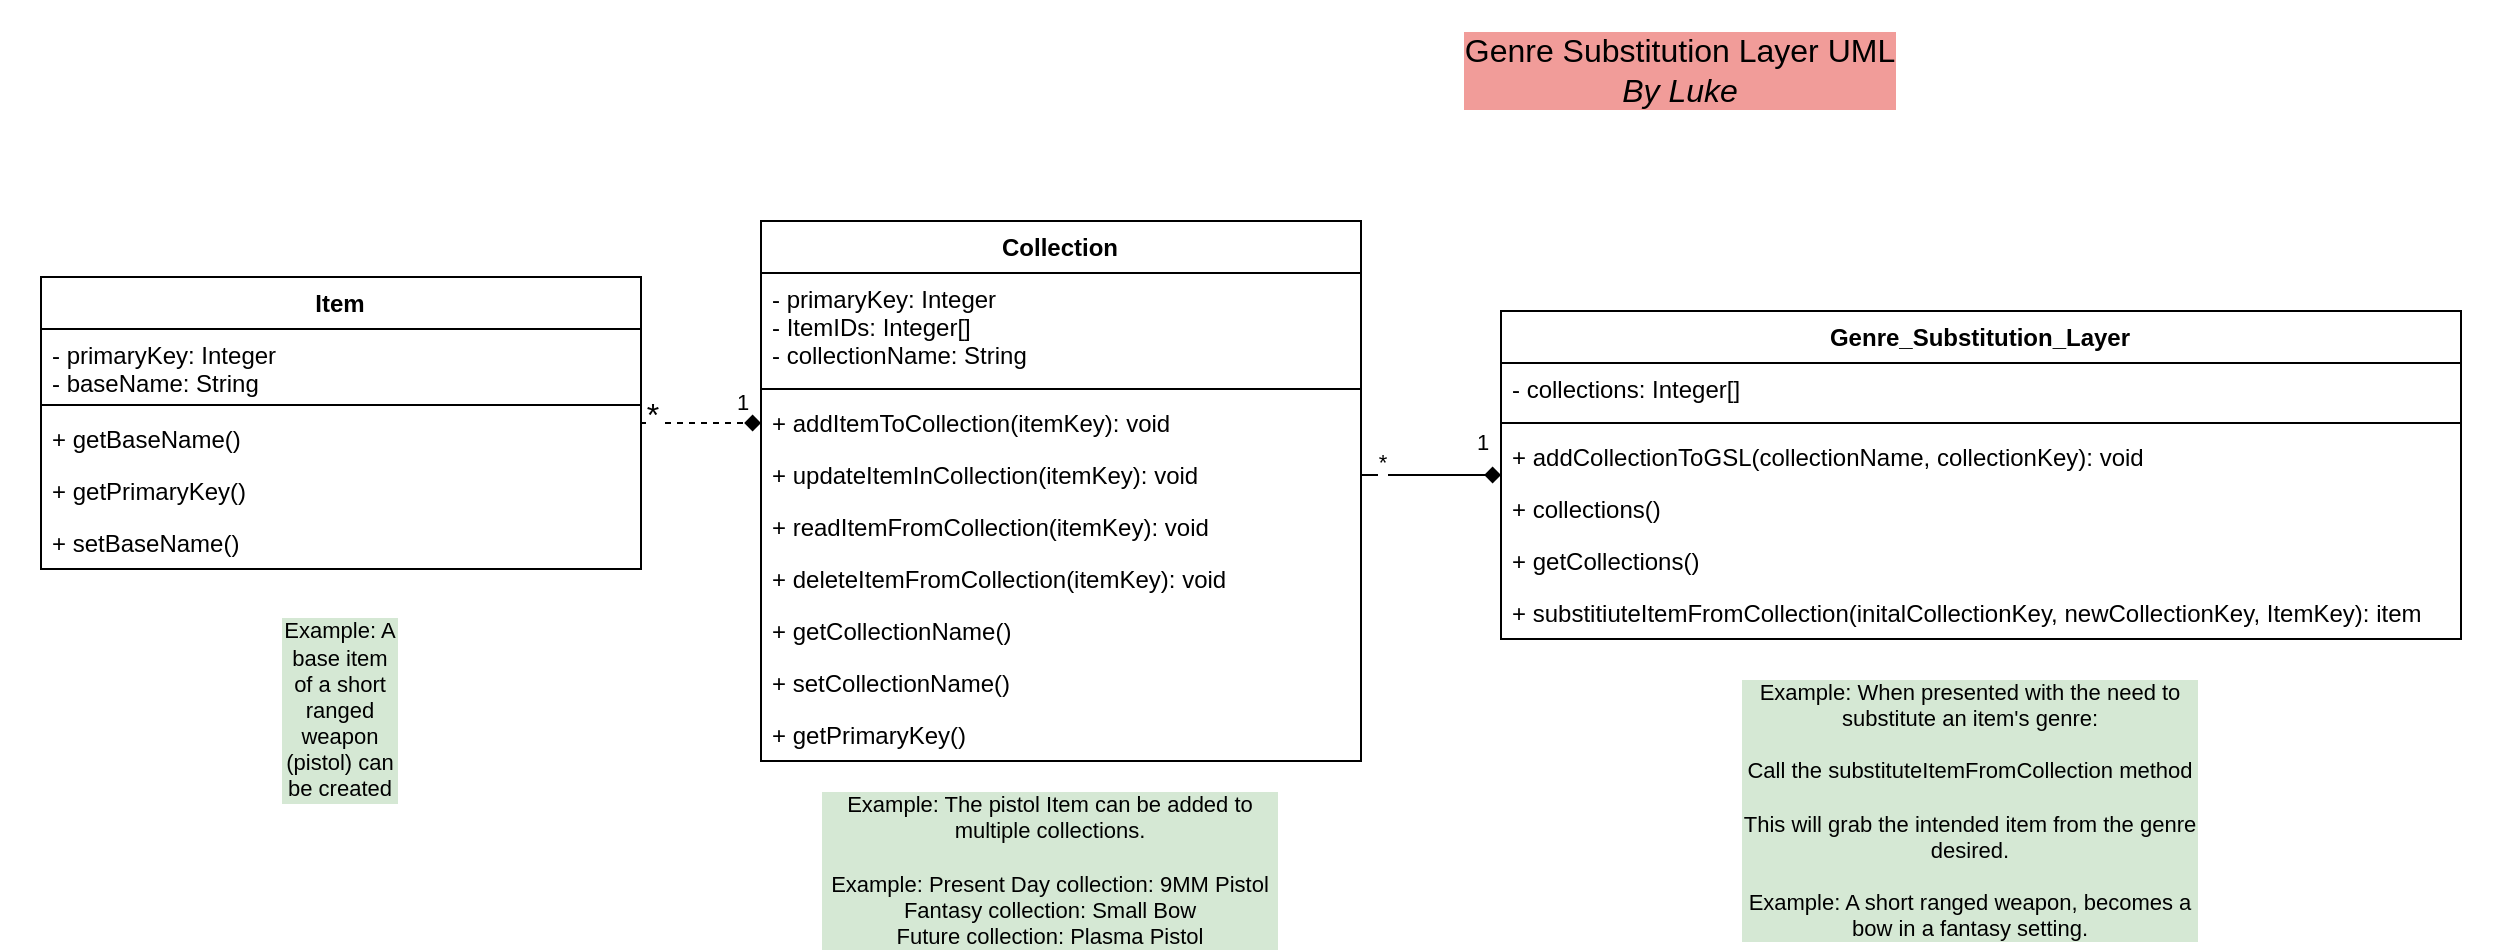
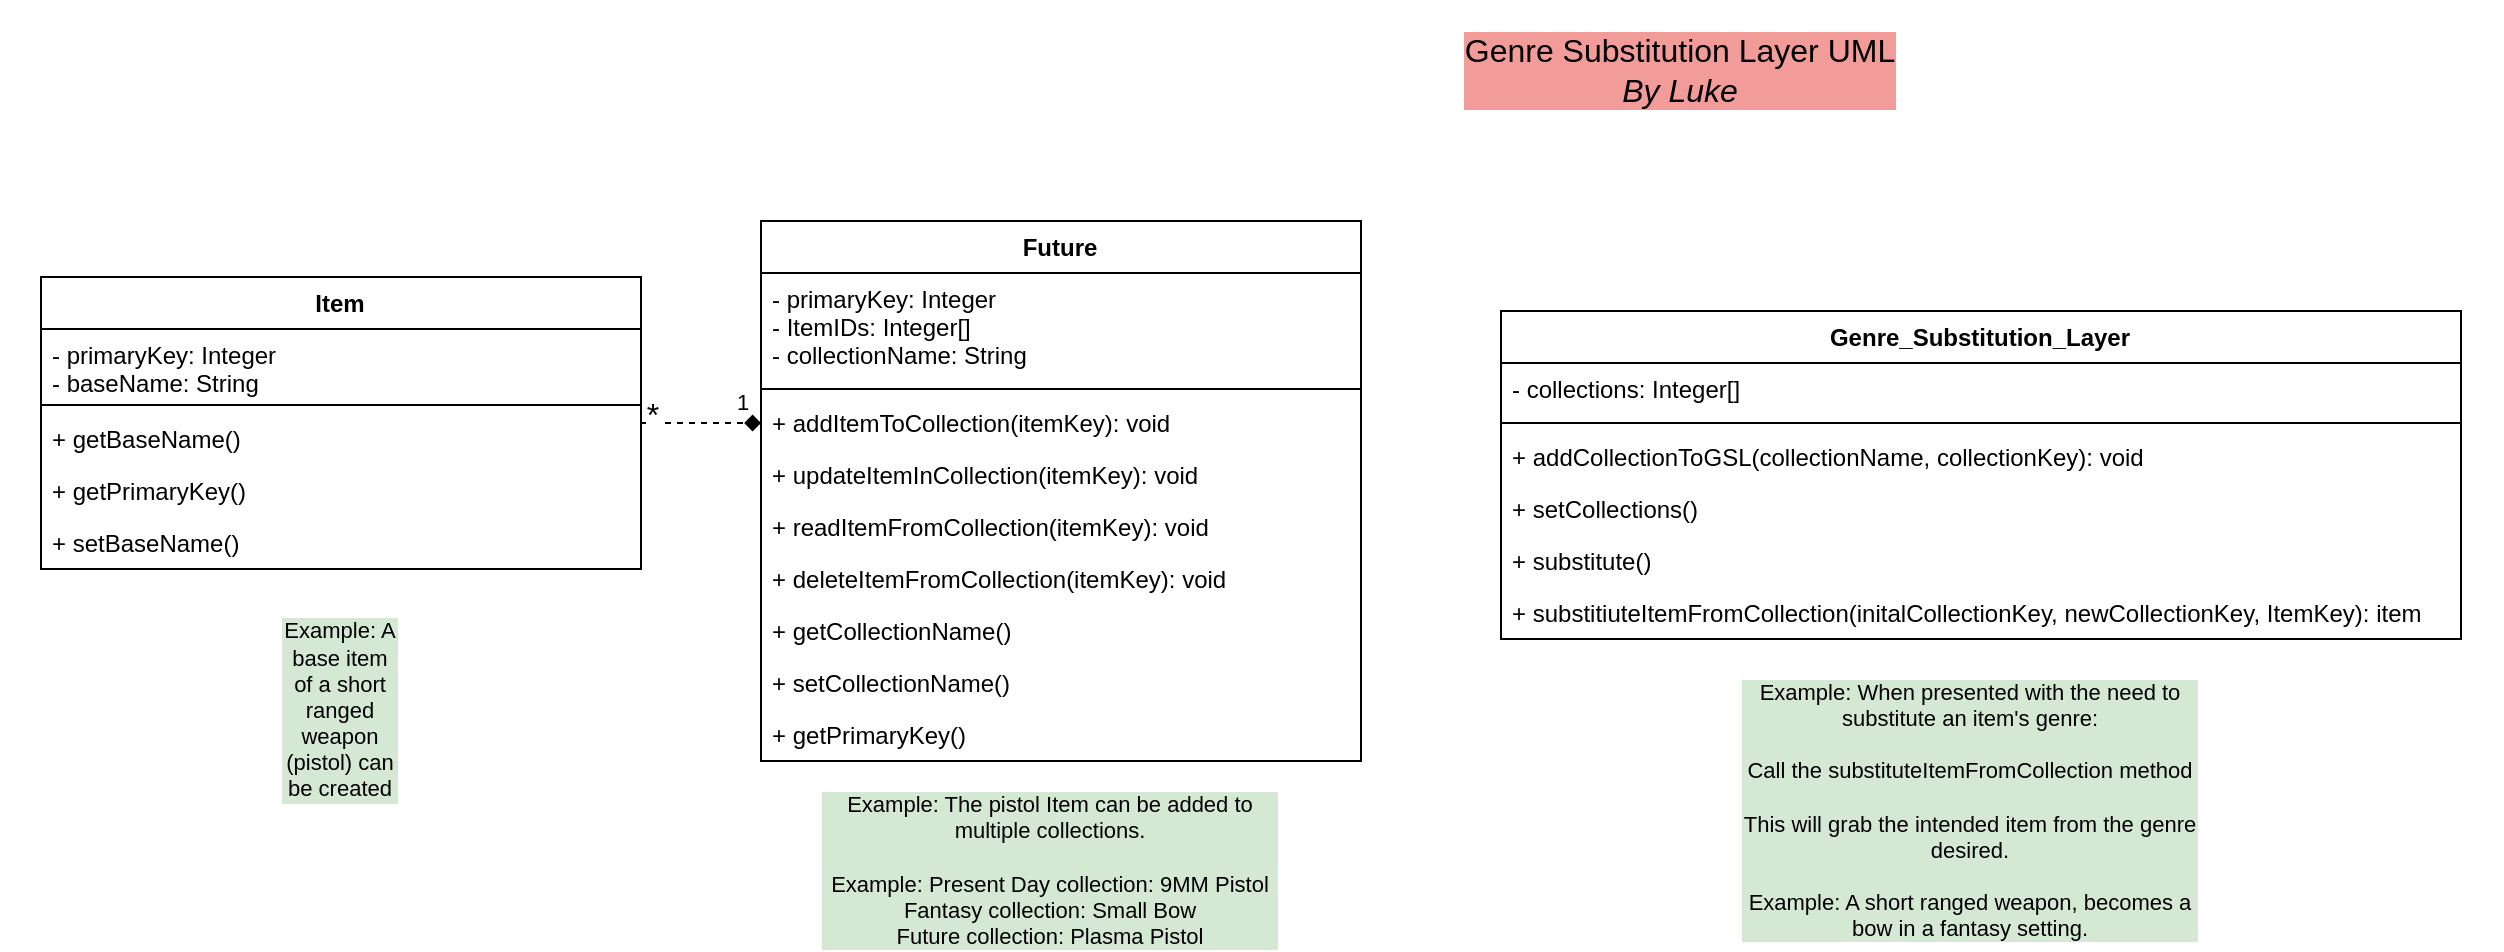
node "Collection": label "Collection" -> "Future"
edge "+ updateItemInCollection(itemKey): void" -> "Genre_Substitution_Layer": removed, labels "*", "1"
node "+ collections()": label "+ collections()" -> "+ setCollections()"
node "+ getCollections()": label "+ getCollections()" -> "+ substitute()"
